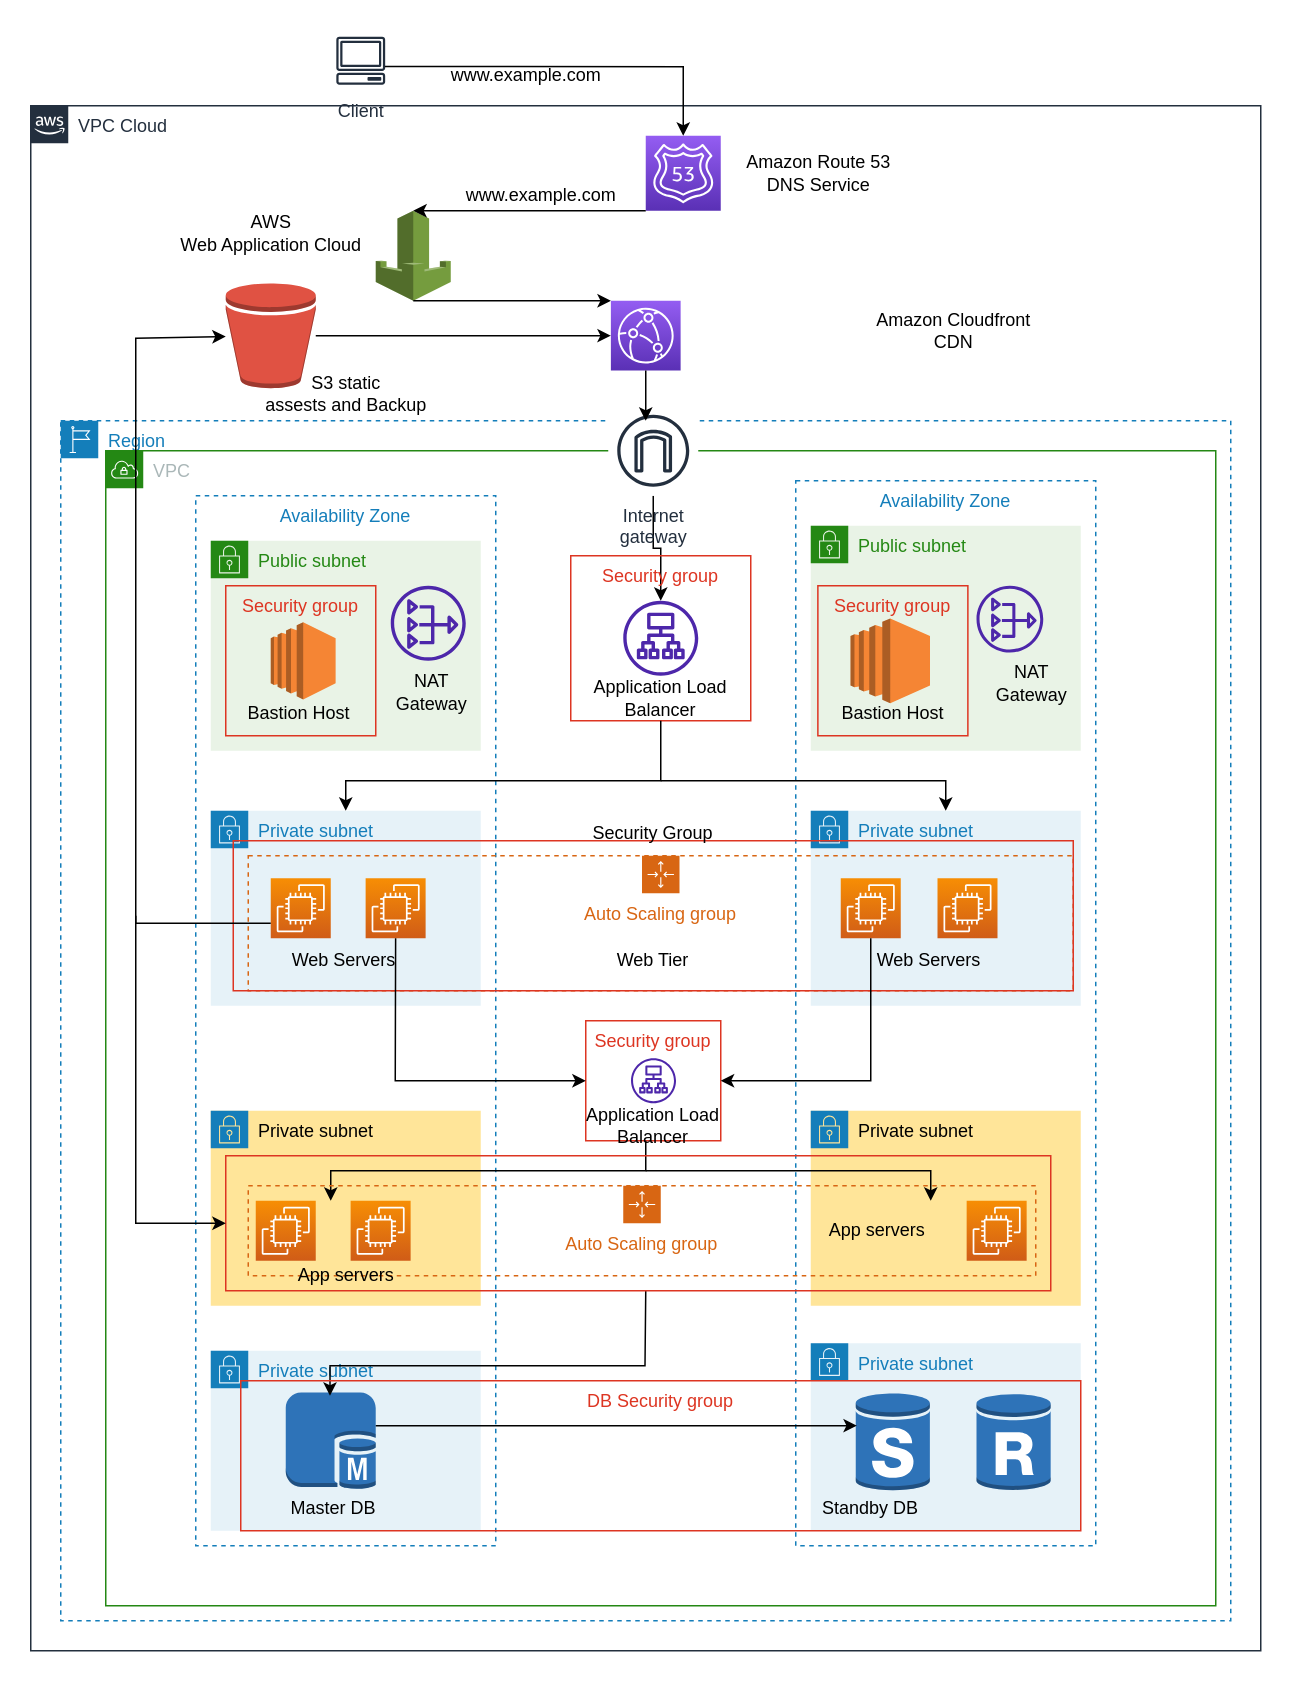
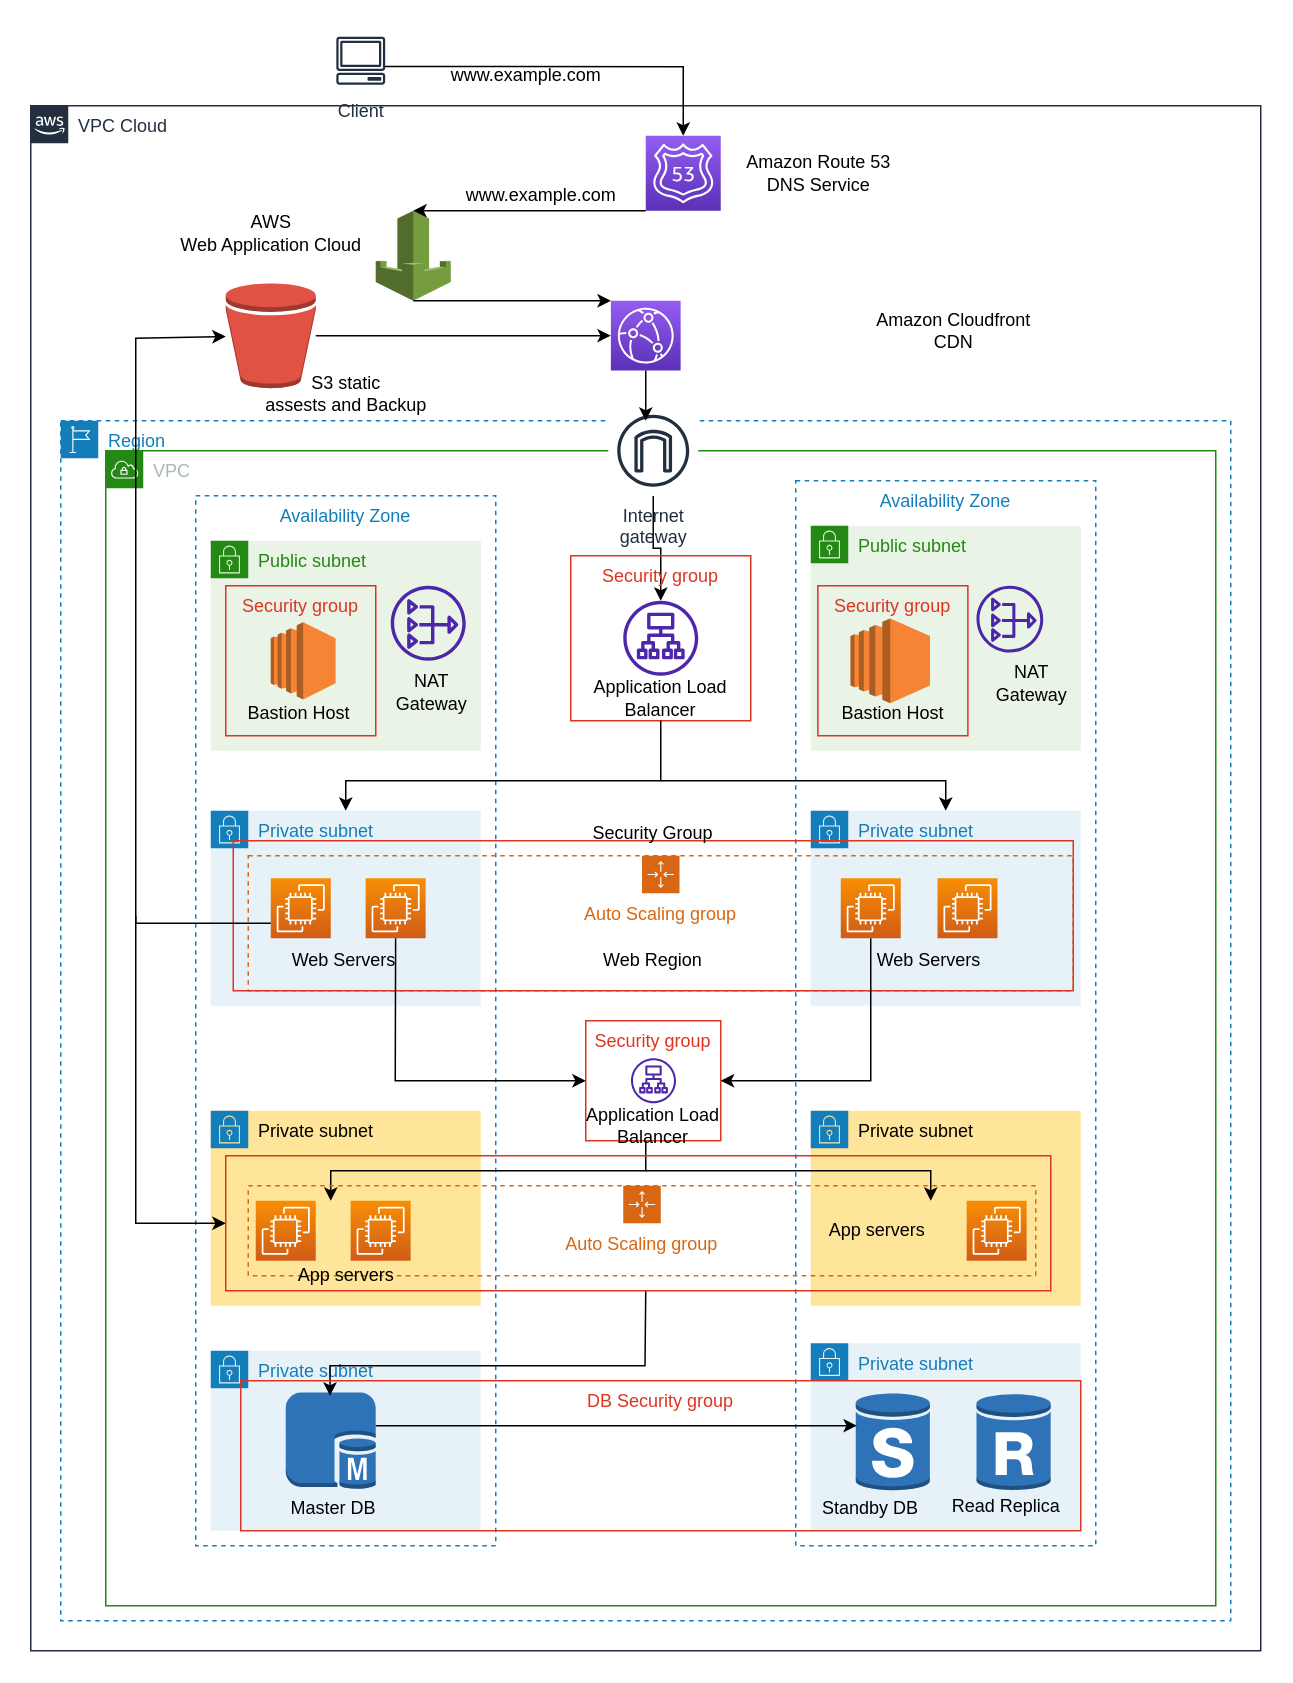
node "Web Tier": label "Web Tier" -> "Web Region"
node "Read Replica": added
